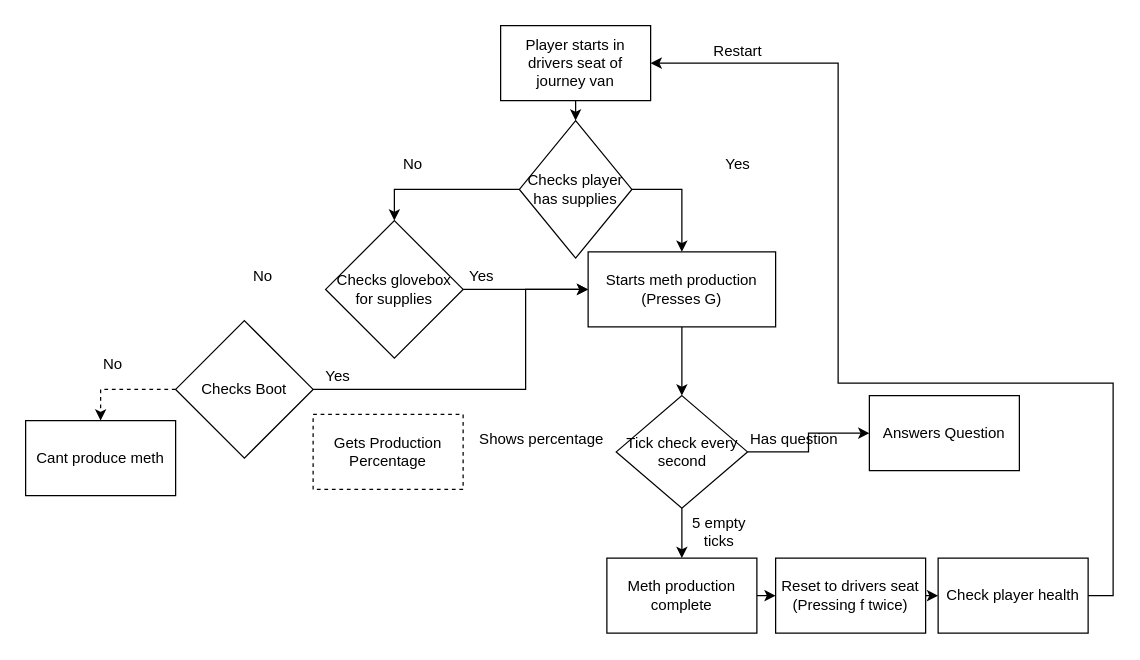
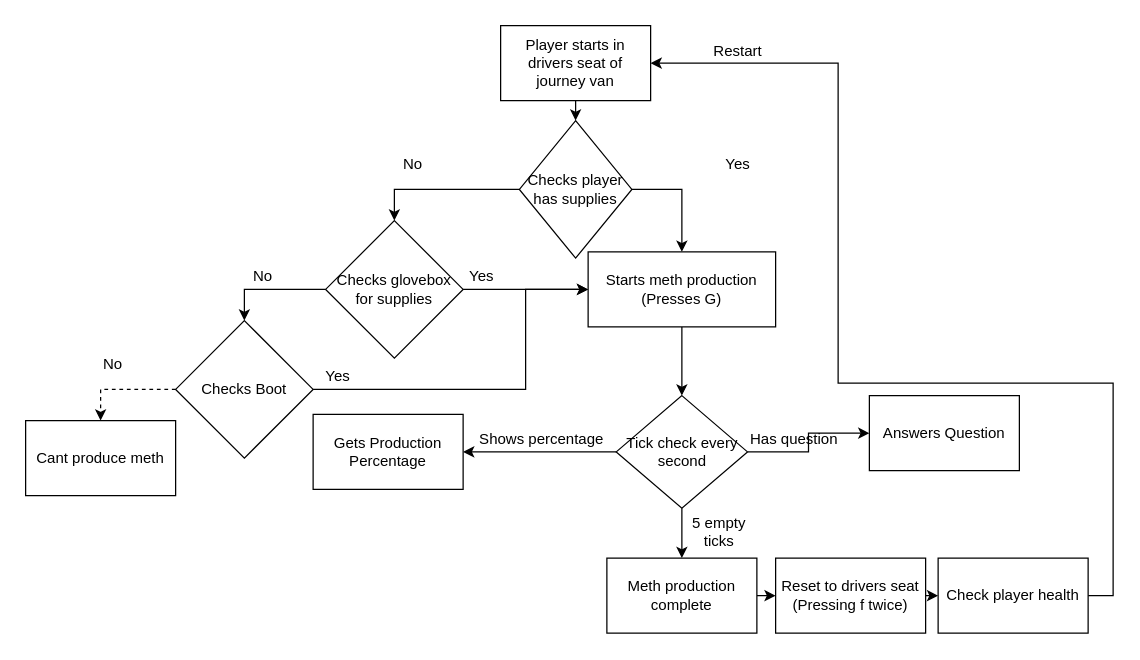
edge "Checks glovebox for supplies" -> "Checks Boot": added
node "Gets Production Percentage": style dashed -> solid
edge "Tick check every second" -> "Gets Production Percentage": added
